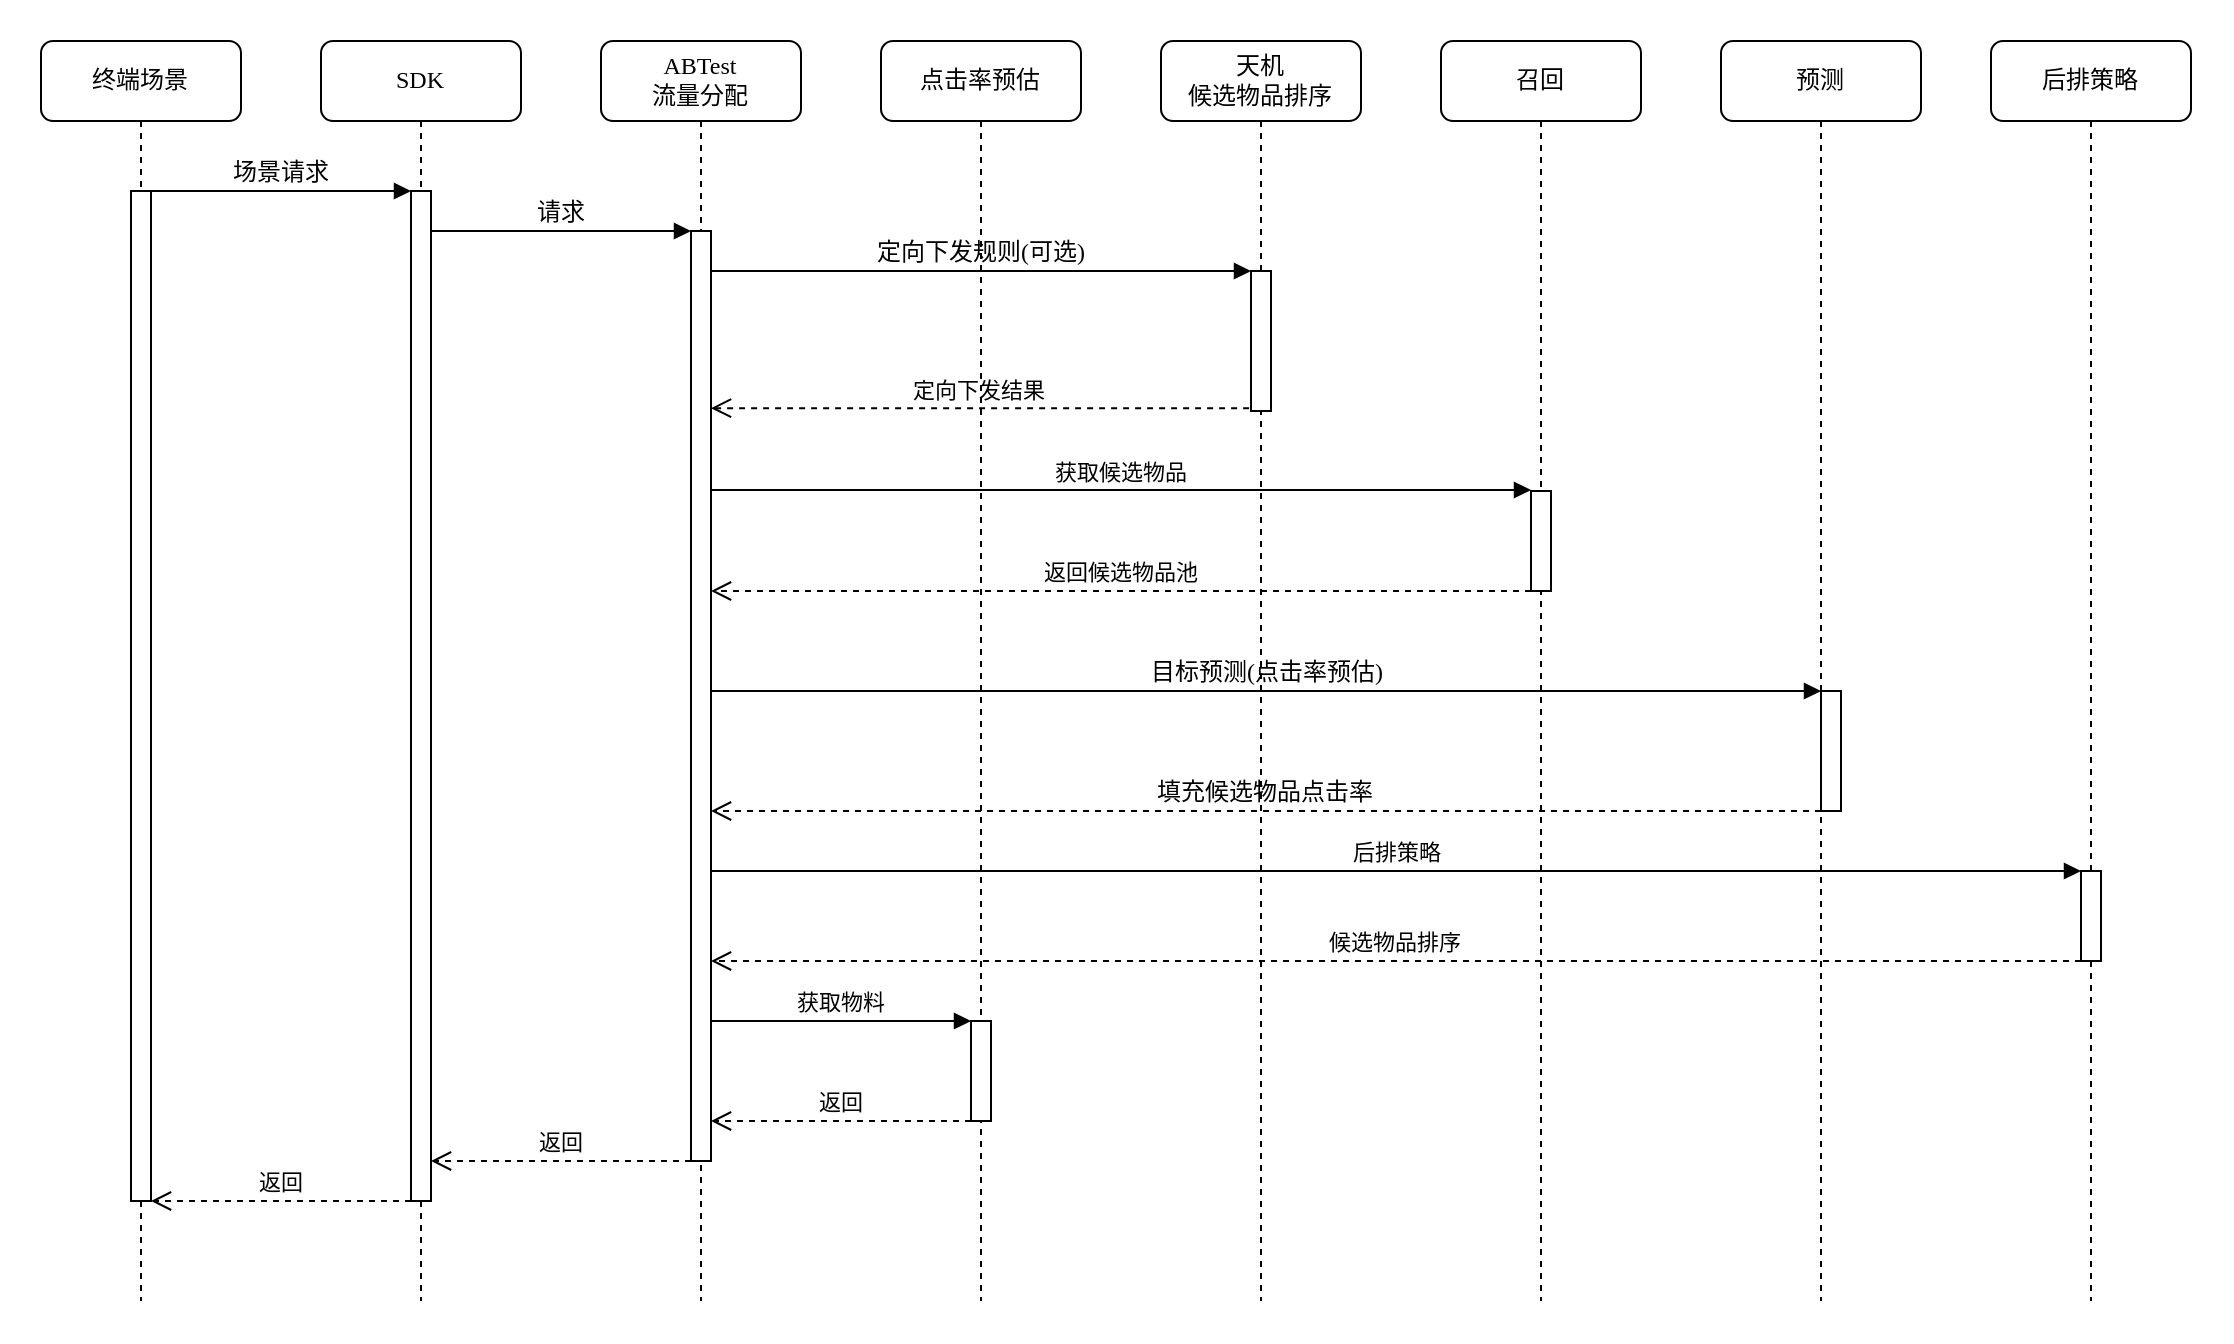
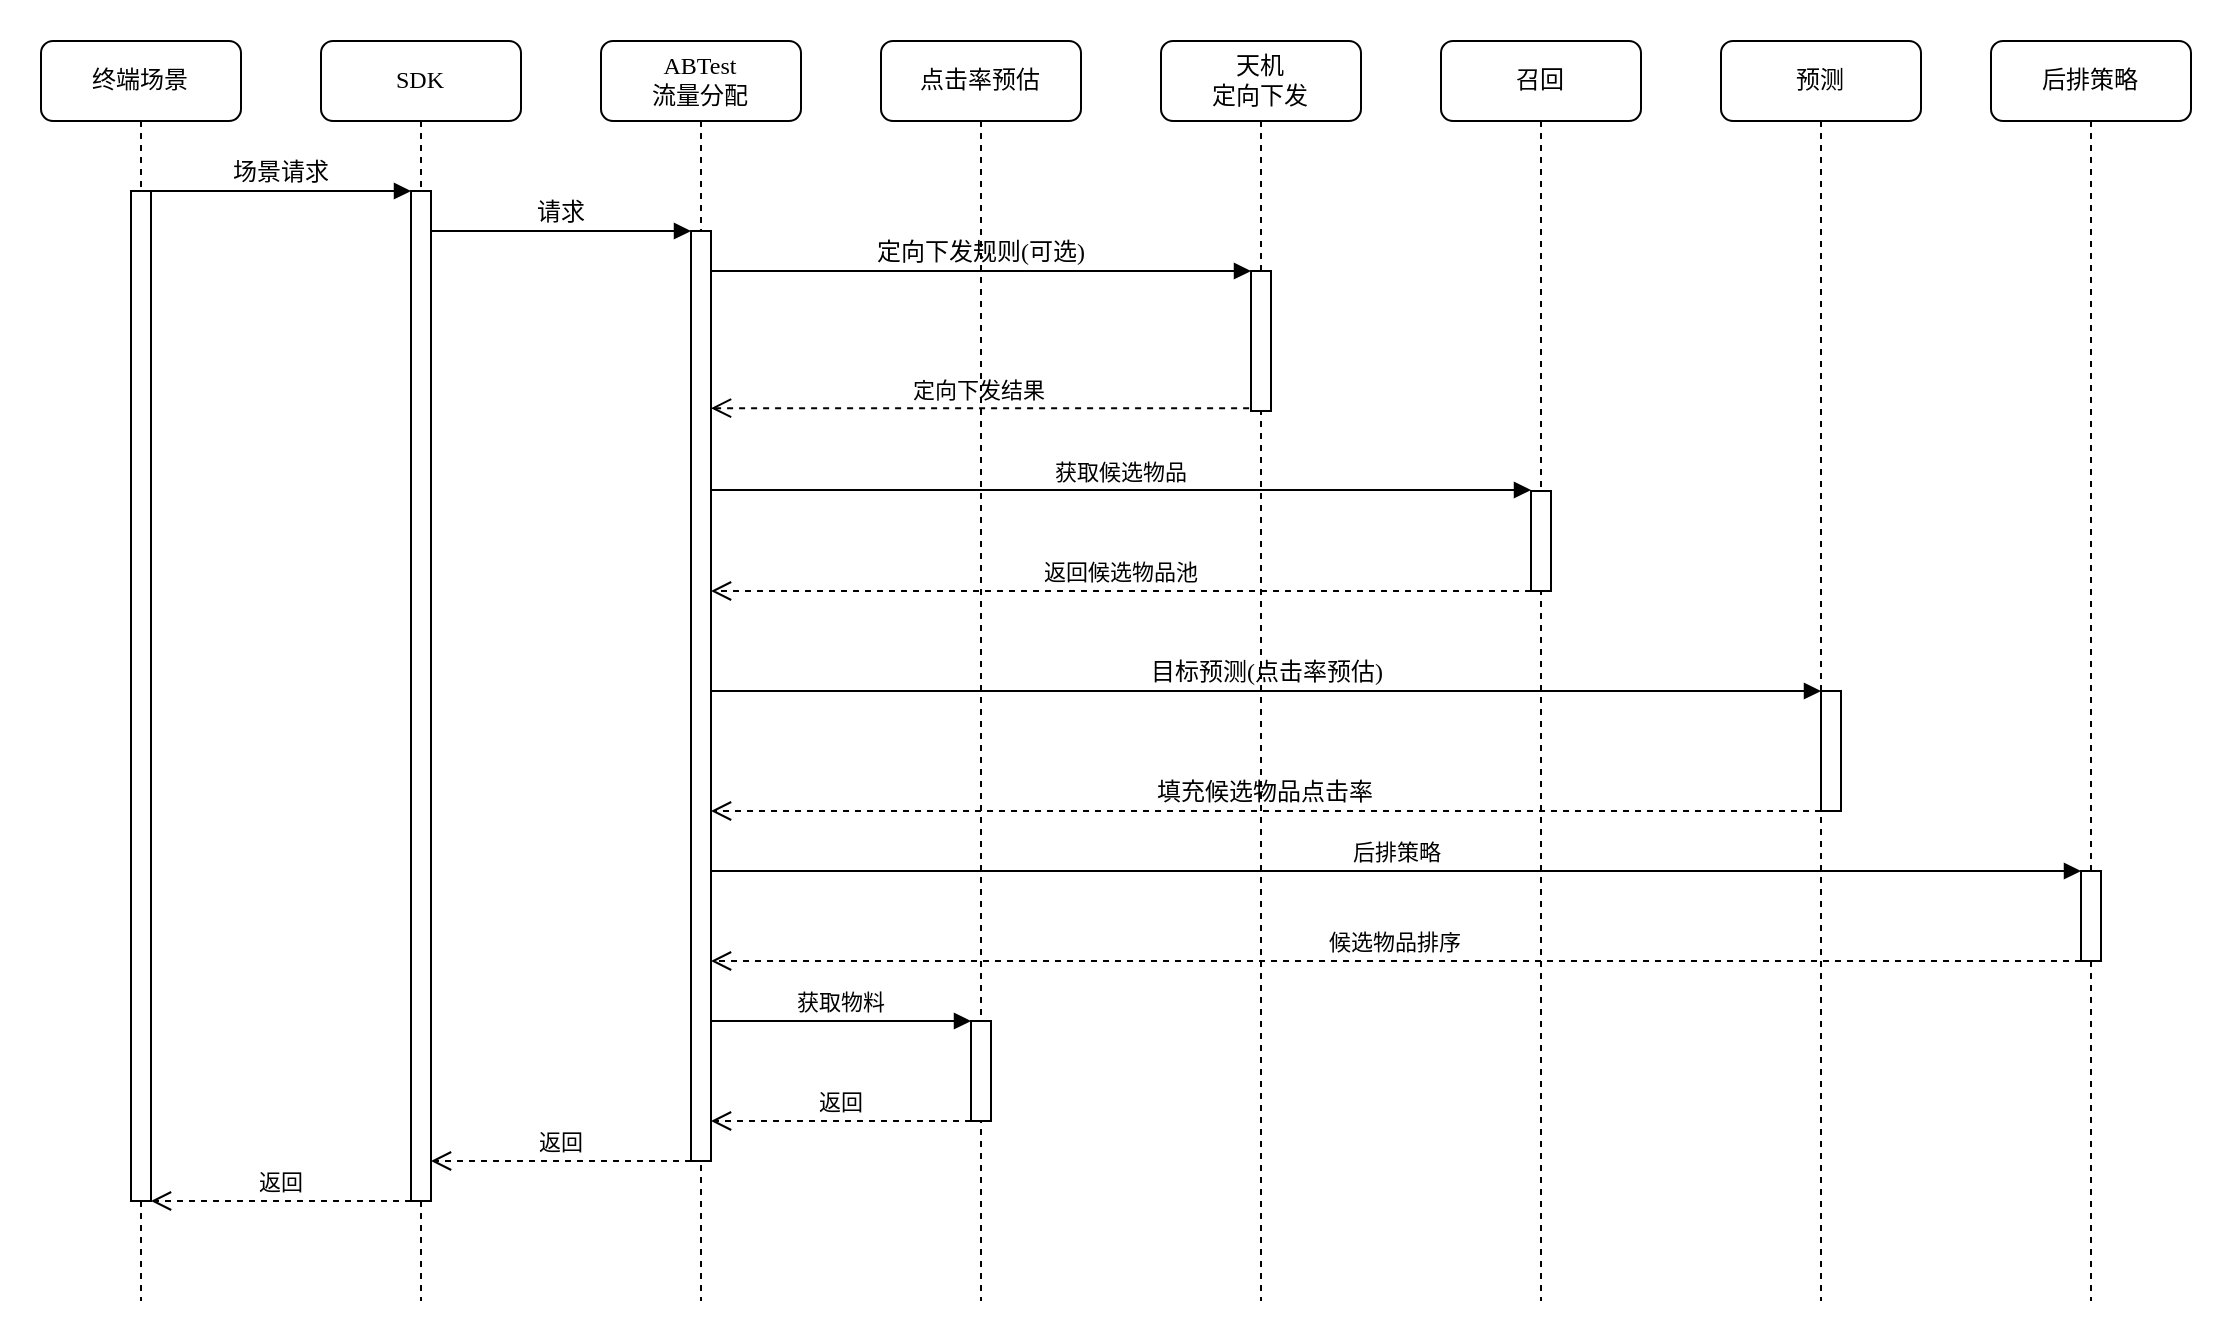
node "天机 候选物品排序": label "天机 候选物品排序" -> "天机 定向下发"
